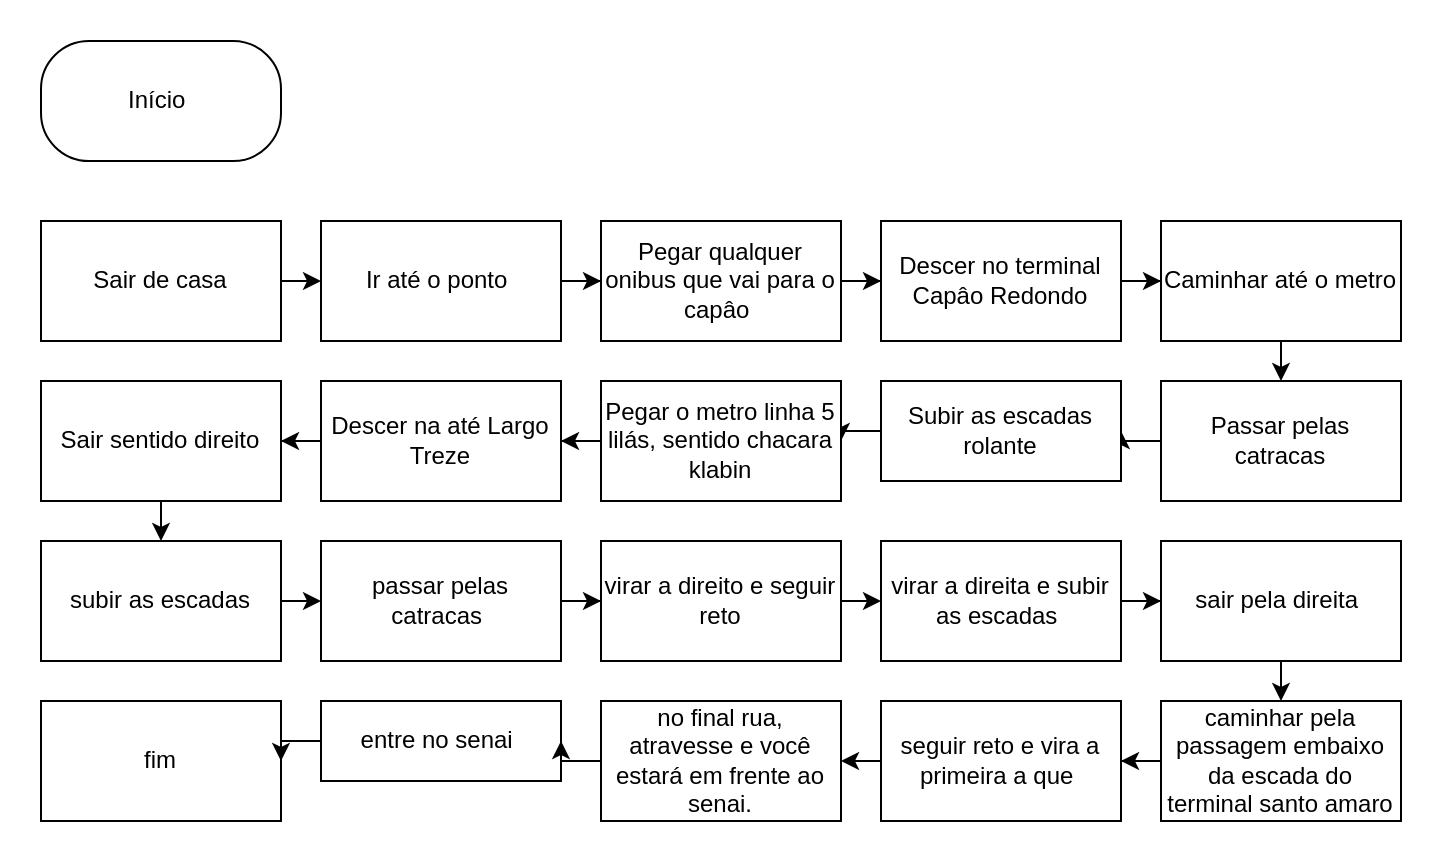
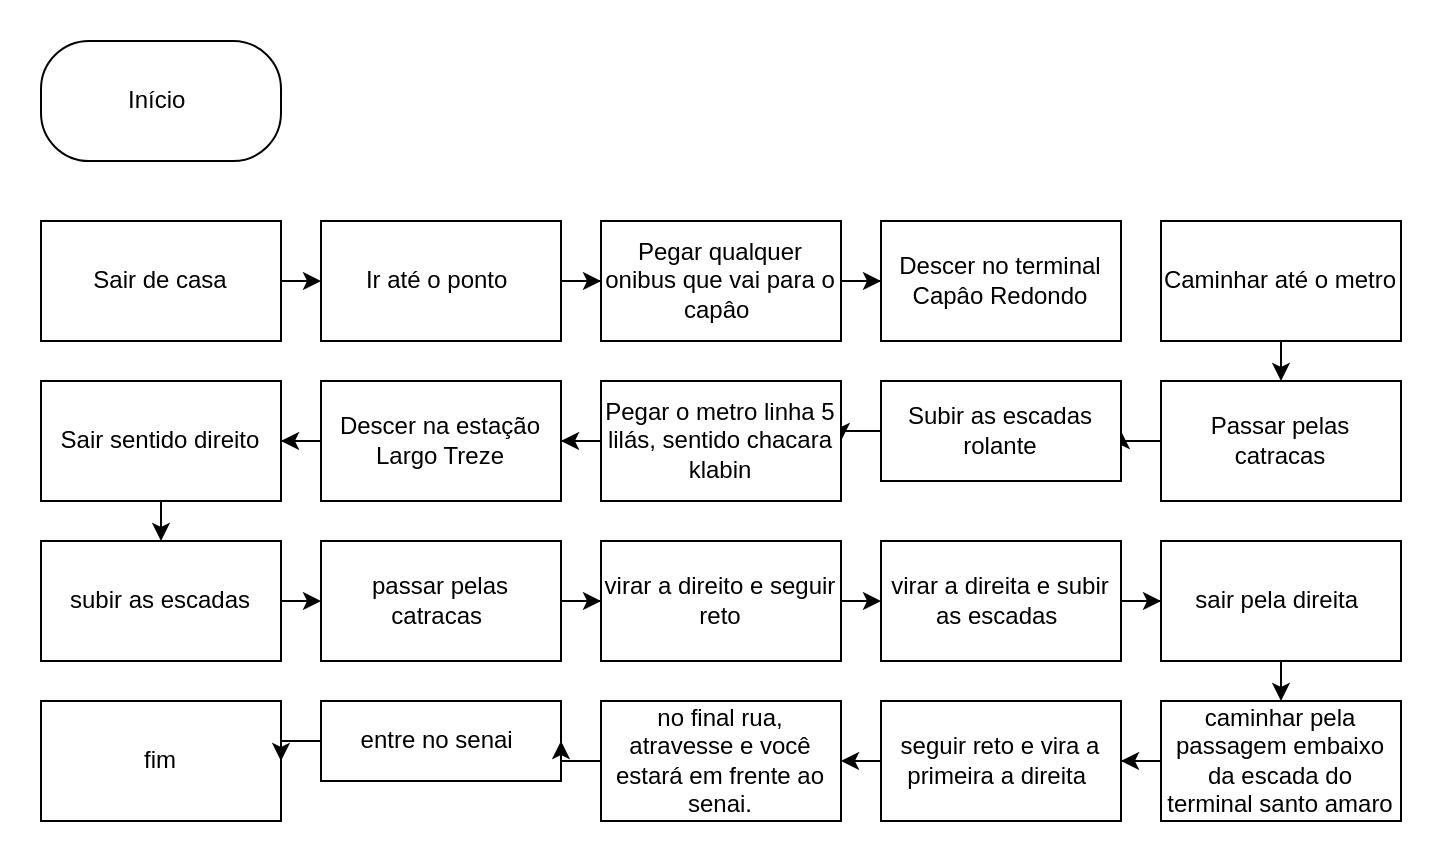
edge "Descer no terminal Capâo Redondo" -> "Caminhar até o metro": removed
node "Descer na até Largo Treze": label "Descer na até Largo Treze" -> "Descer na estação Largo Treze"
node "seguir reto e vira a primeira a que": label "seguir reto e vira a primeira a que" -> "seguir reto e vira a primeira a direita"
